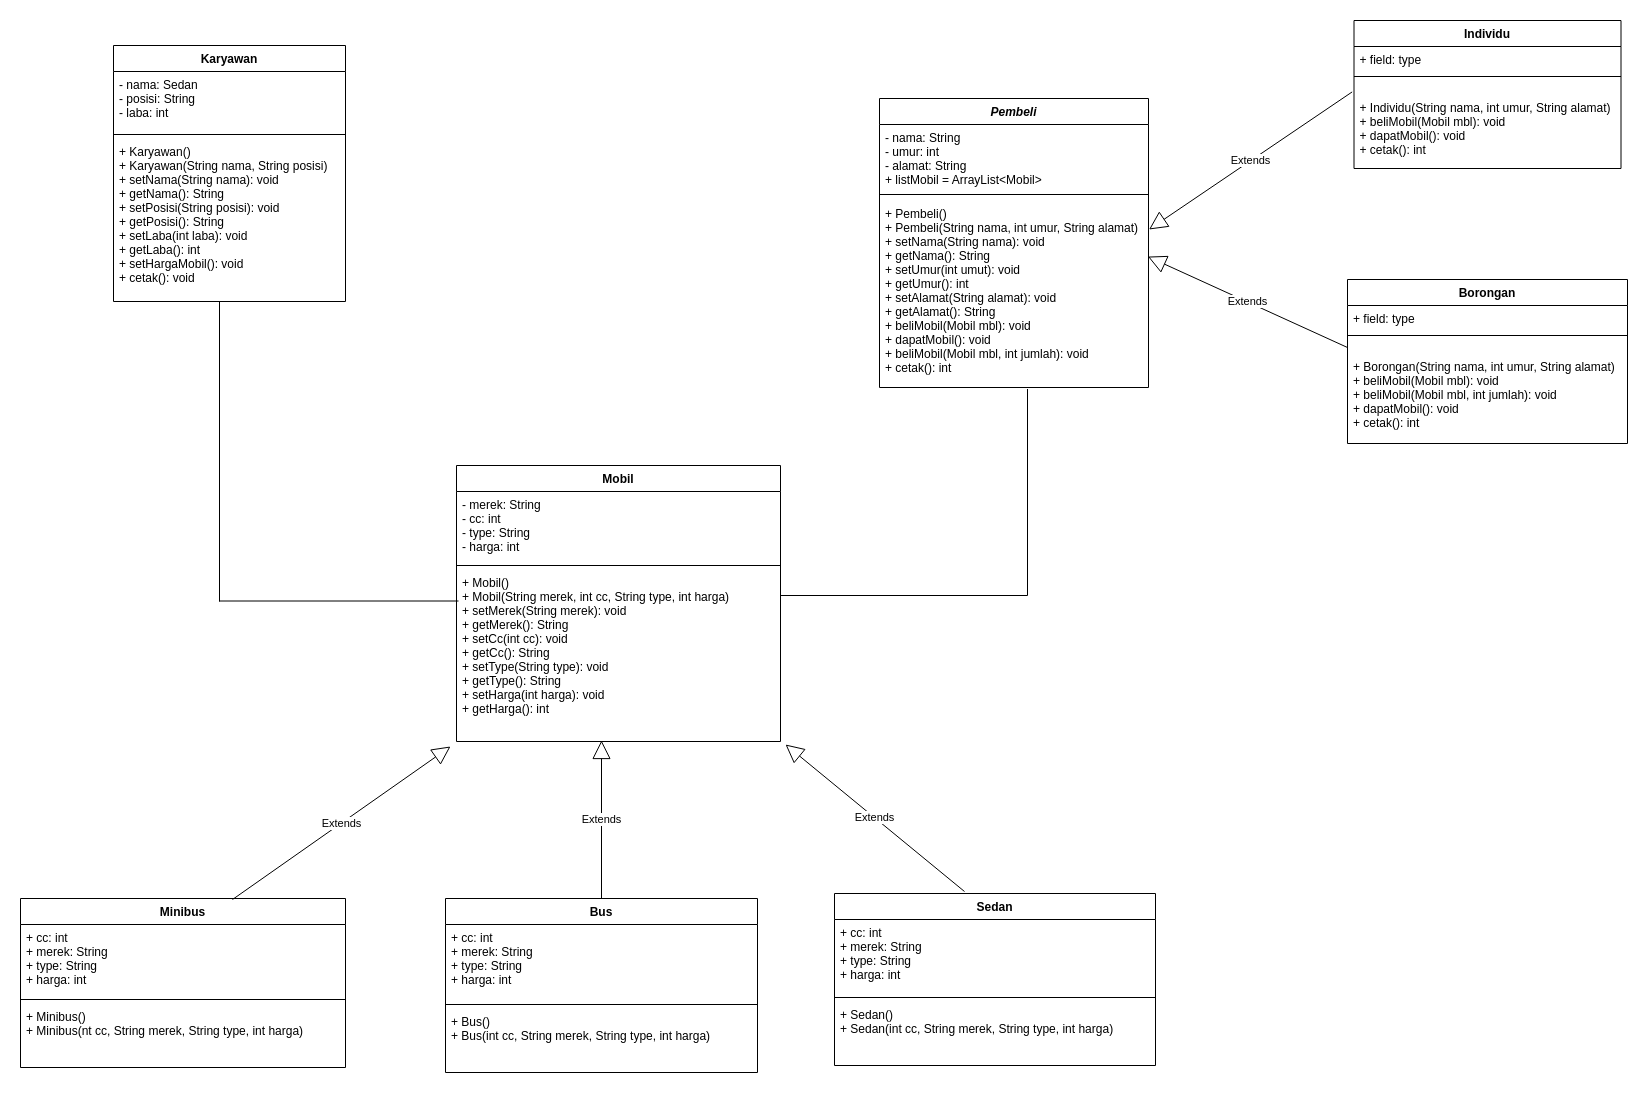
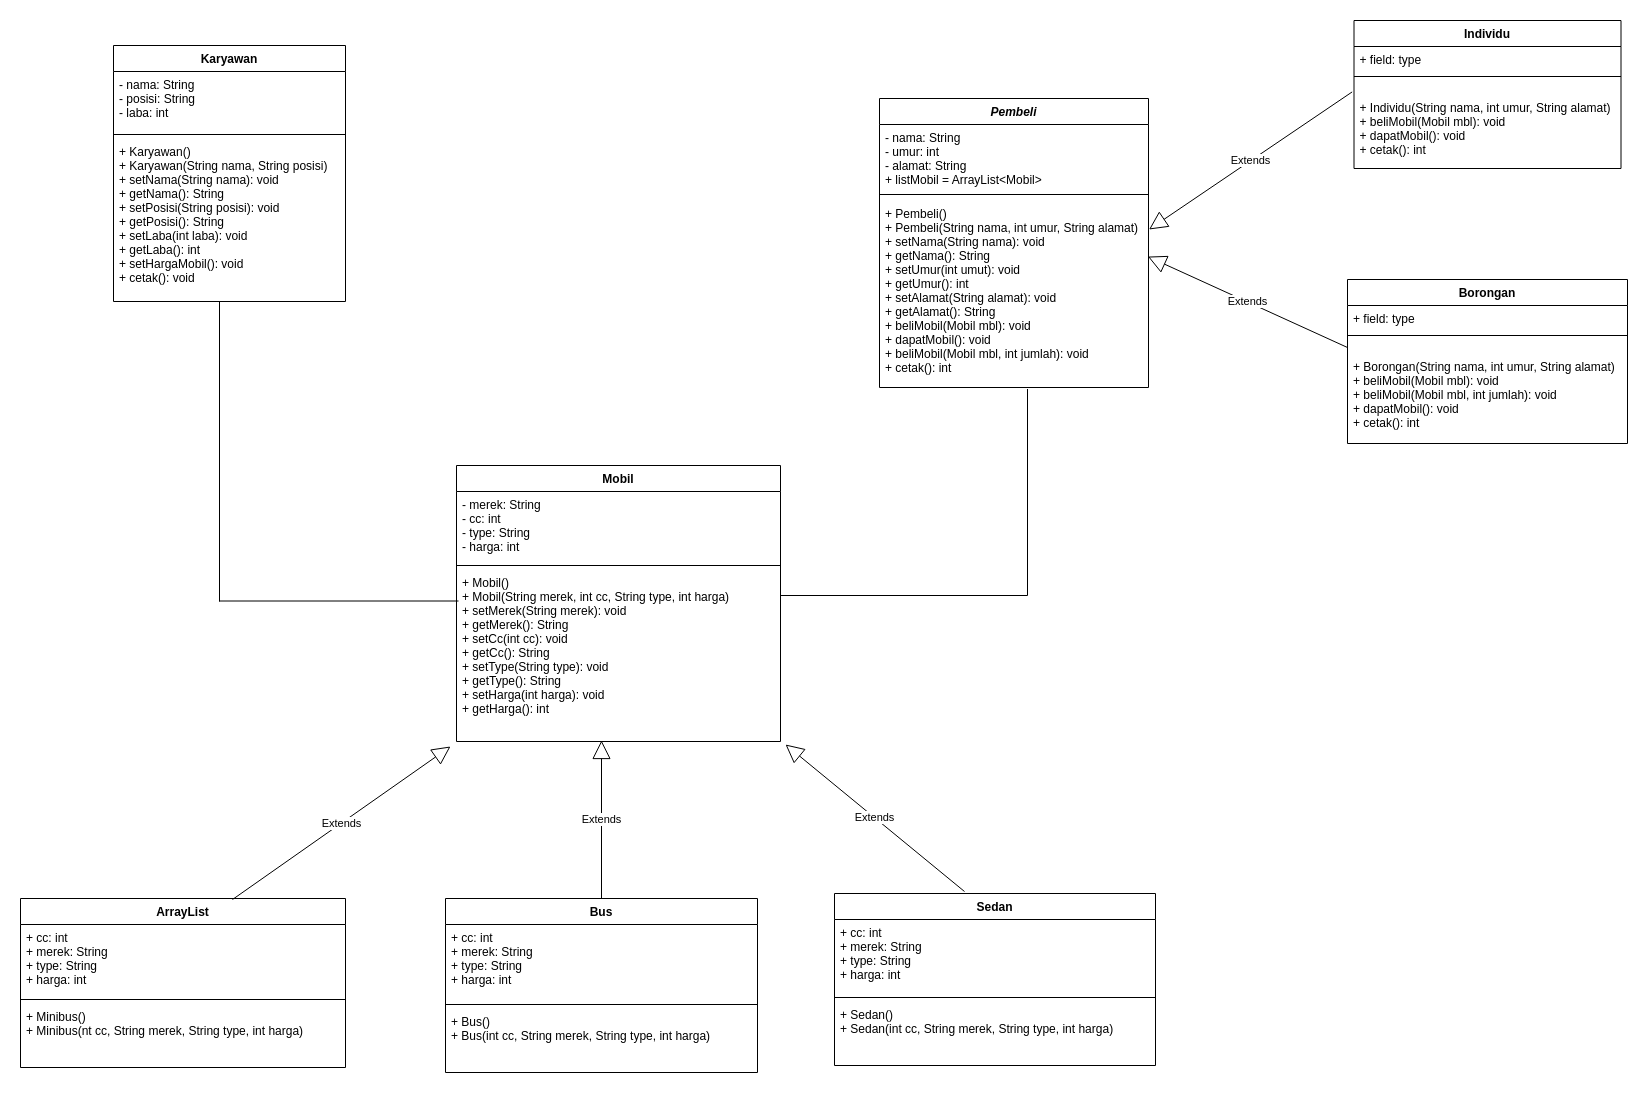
node "- nama: Sedan - posisi: String - laba: int": label "- nama: Sedan - posisi: String - laba: int" -> "- nama: String - posisi: String - laba: int"
node "Minibus": label "Minibus" -> "ArrayList"
